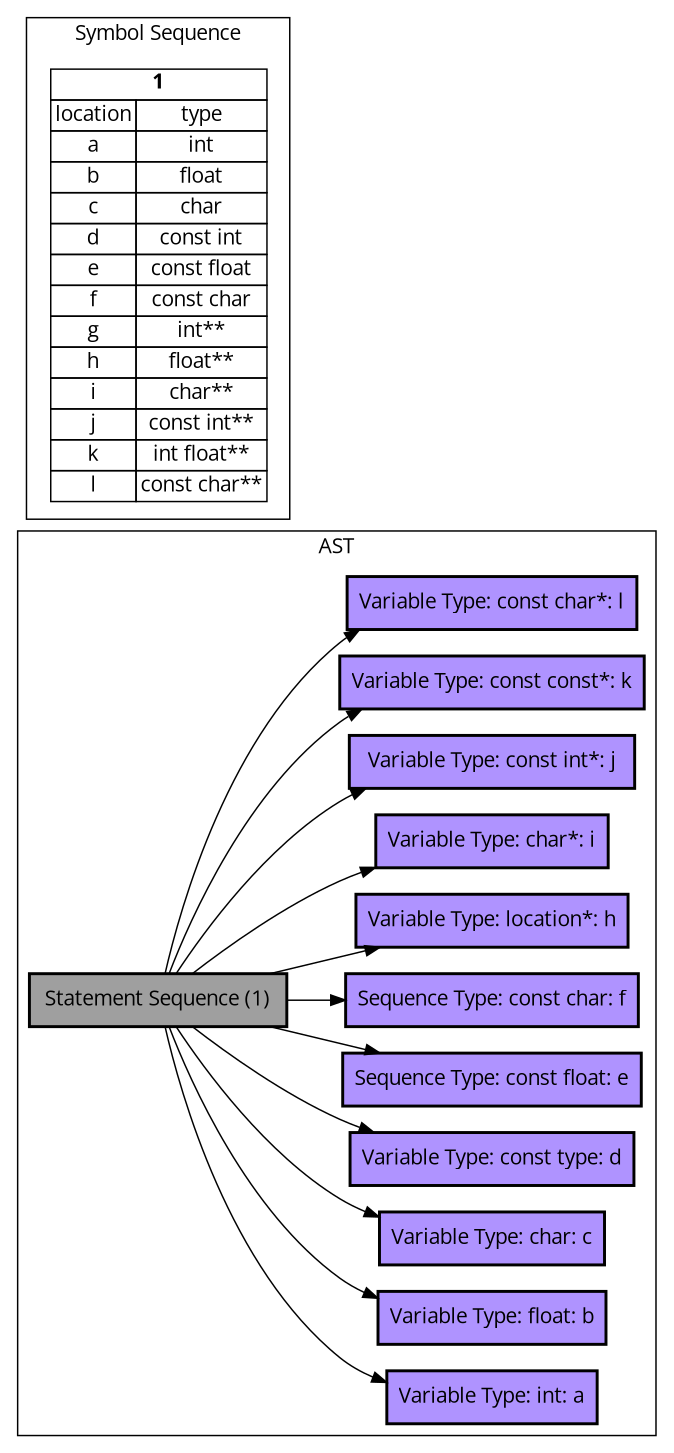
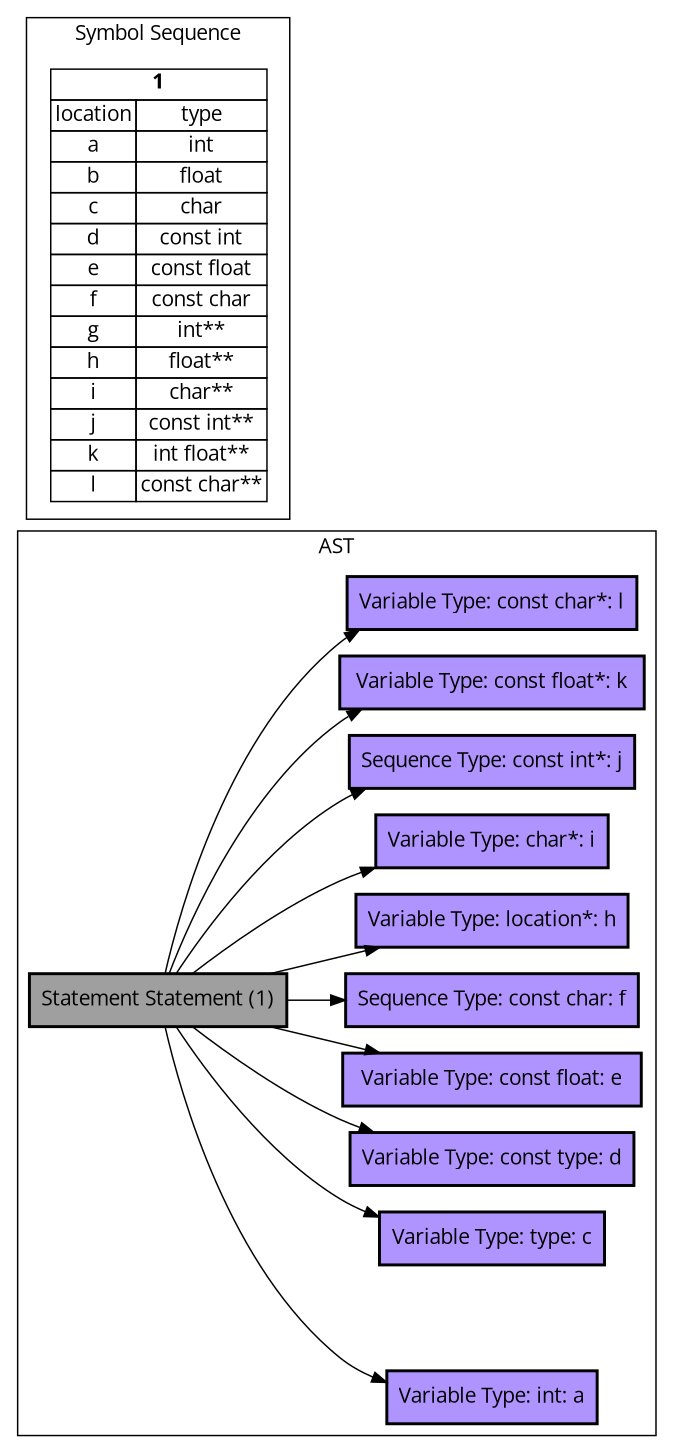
node "Variable Type: const const*: k": label "Variable Type: const const*: k" -> "Variable Type: const float*: k"
node "Variable Type: const int*: j": label "Variable Type: const int*: j" -> "Sequence Type: const int*: j"
node "Statement Sequence (1)": label "Statement Sequence (1)" -> "Statement Statement (1)"
node "Sequence Type: const float: e": label "Sequence Type: const float: e" -> "Variable Type: const float: e"
node "Variable Type: char: c": label "Variable Type: char: c" -> "Variable Type: type: c"
node "Variable Type: float: b": removed
